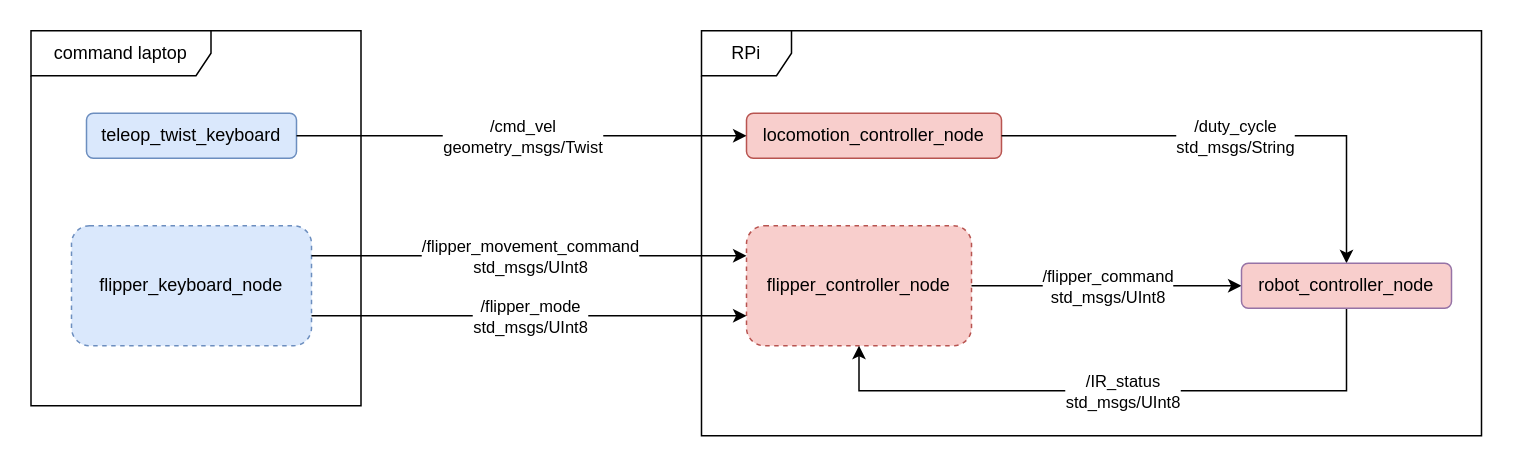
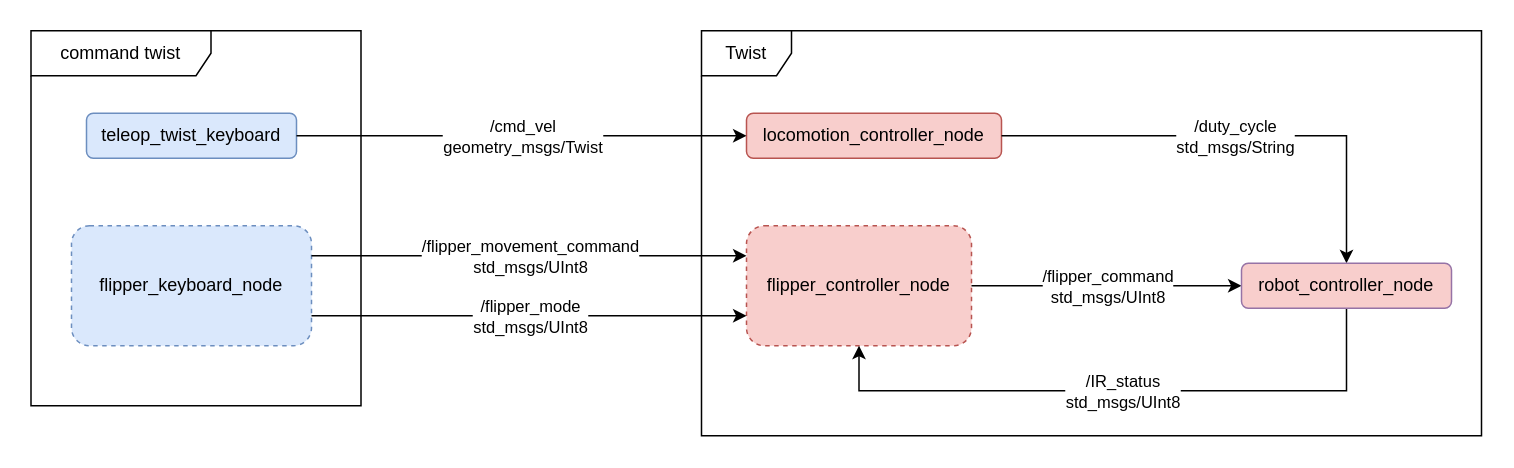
node "command laptop": label "command laptop" -> "command twist"
node "RPi": label "RPi" -> "Twist"
